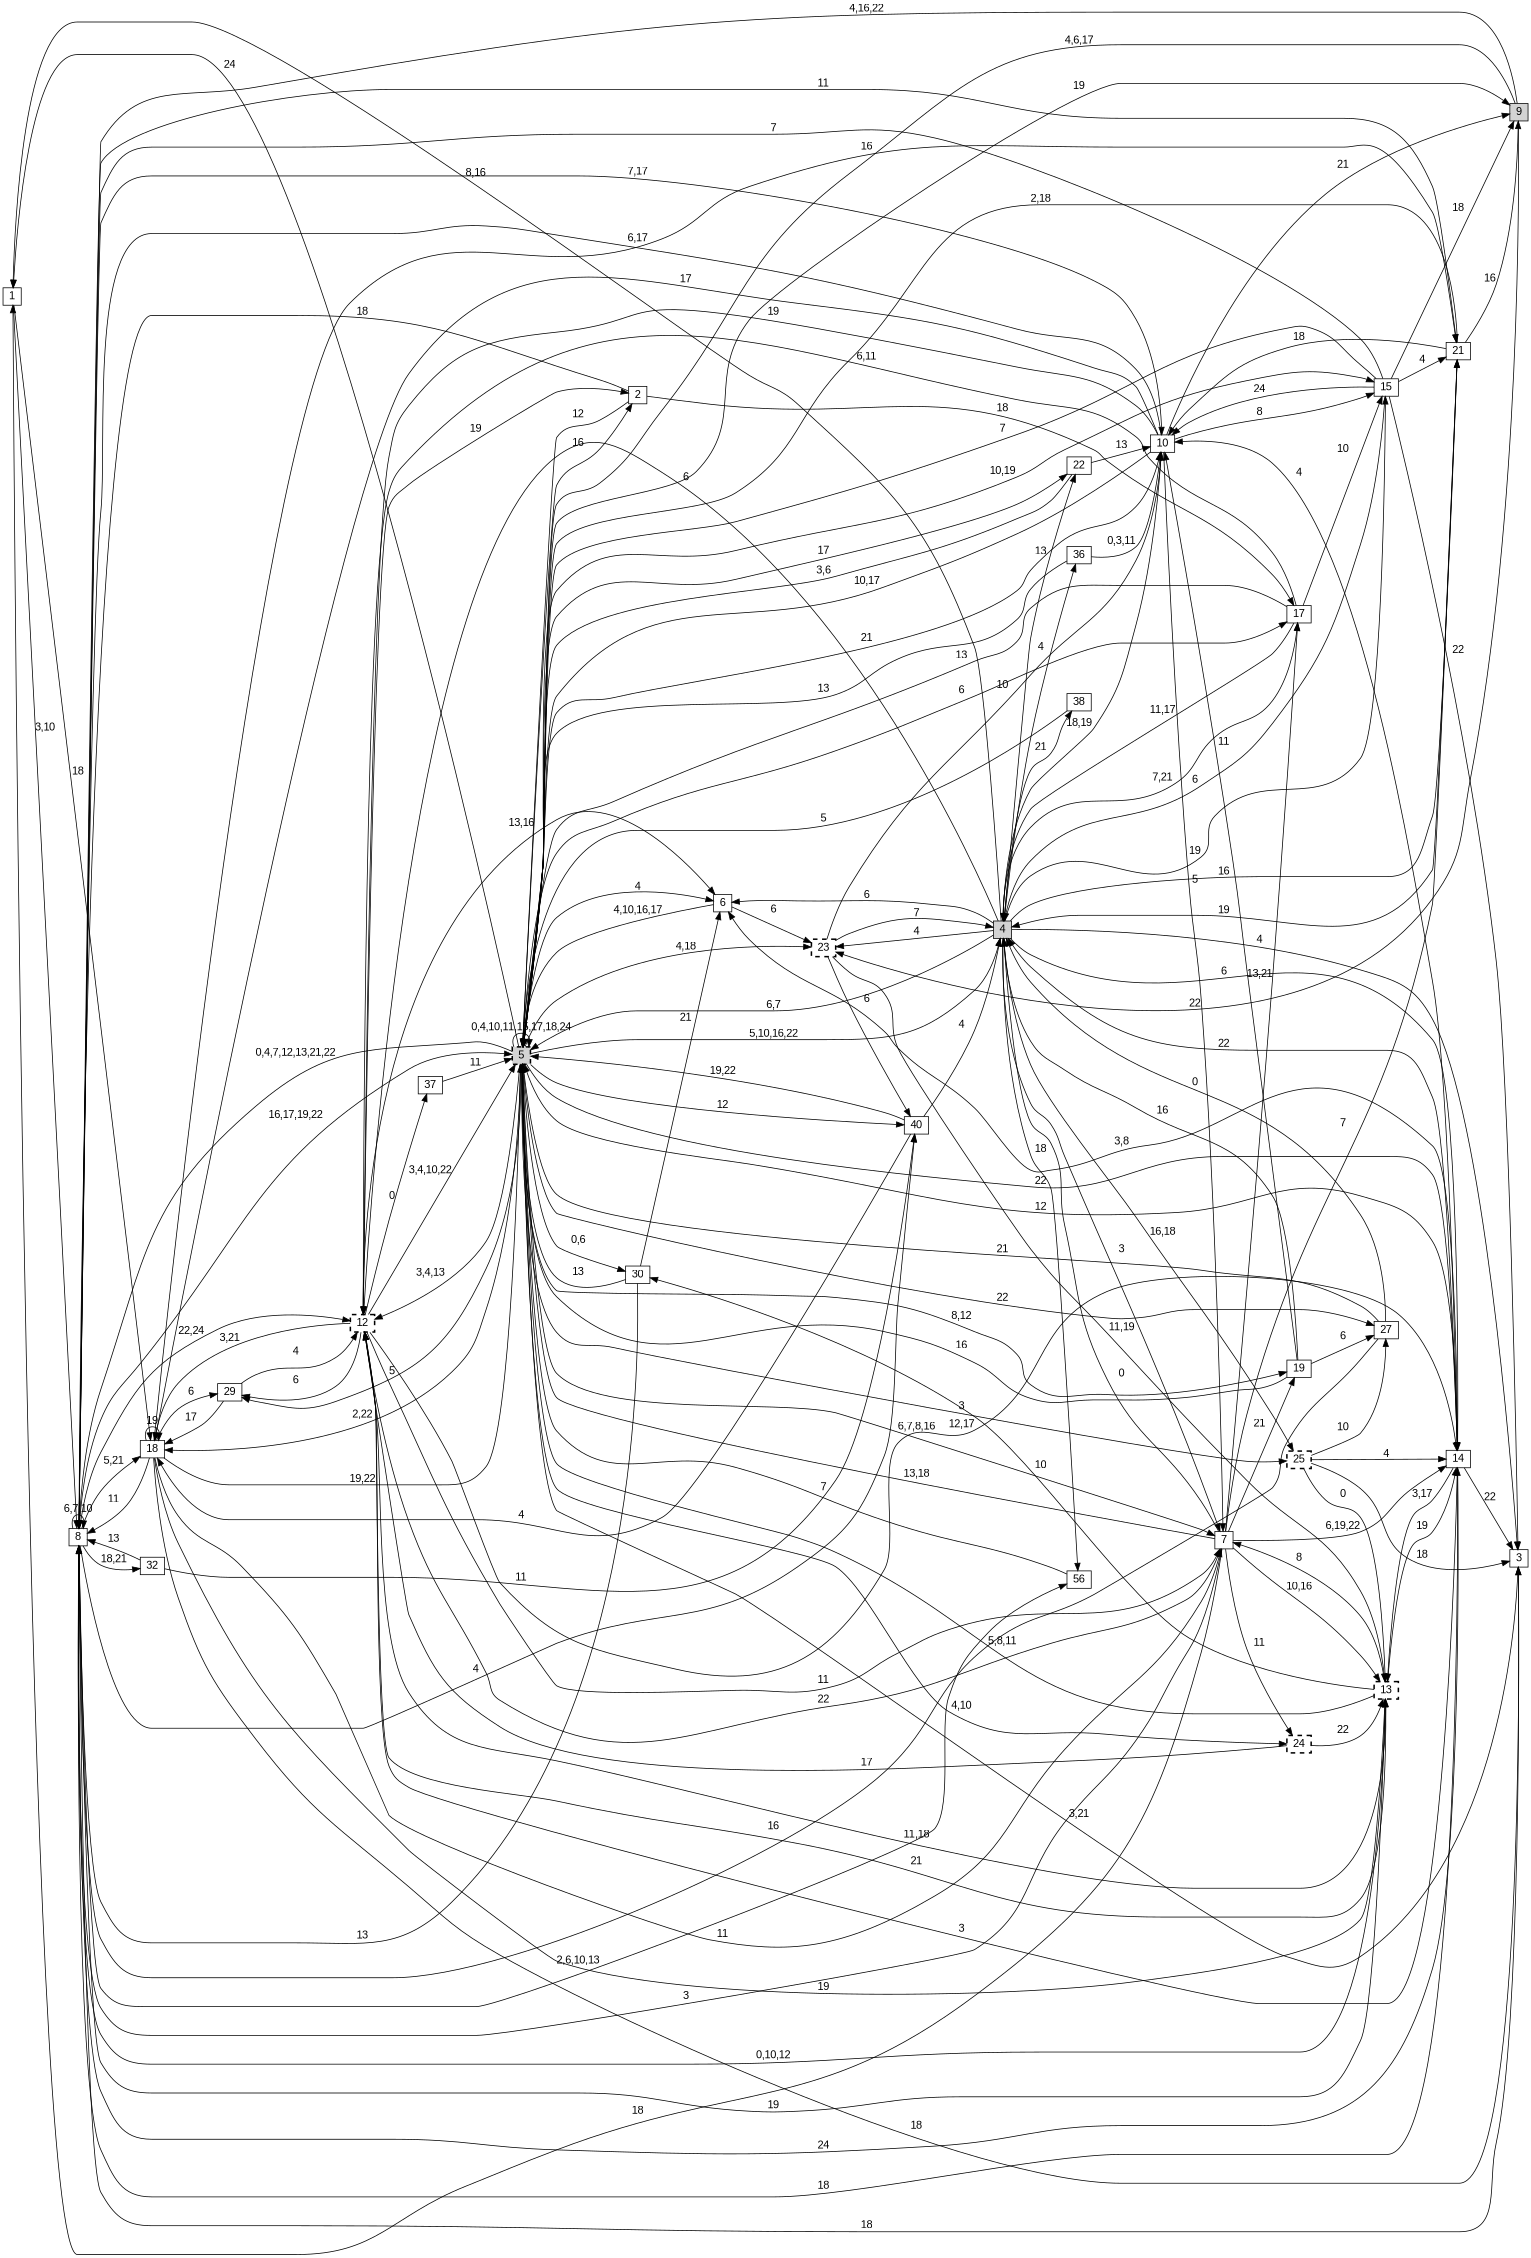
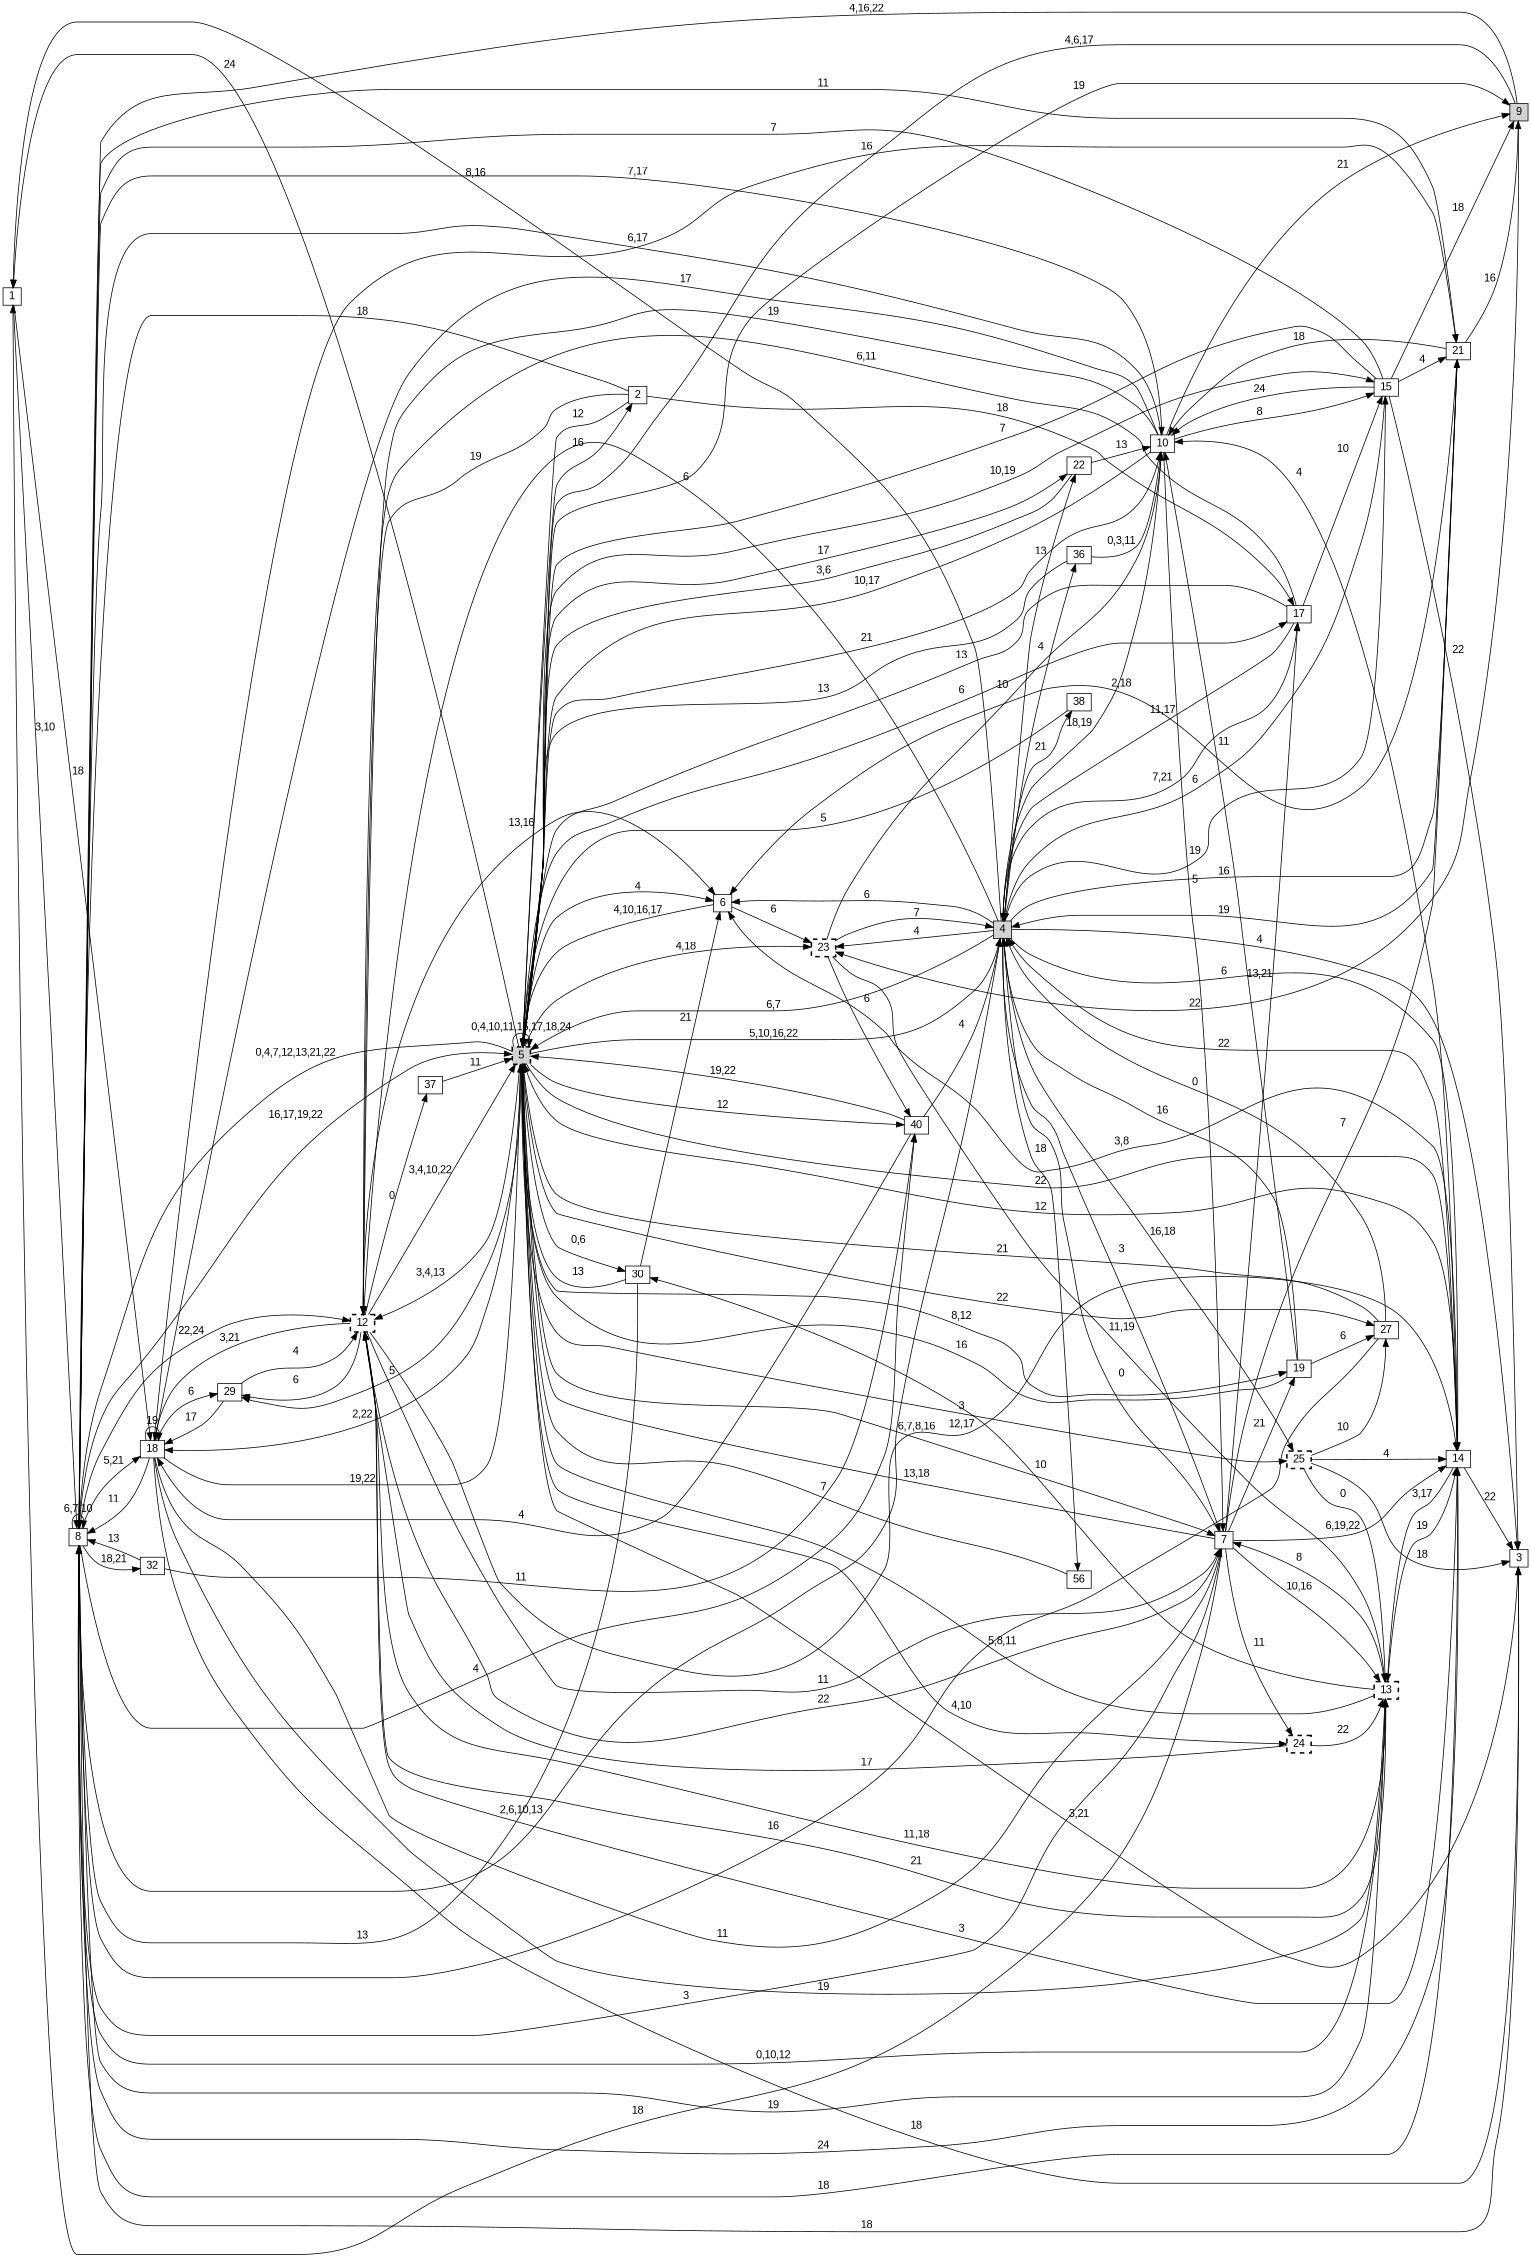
edge "21" -> "5": now "21" -> "6"
edge "12" -> "2": reversed
edge "8" -> "56": now "8" -> "4"
